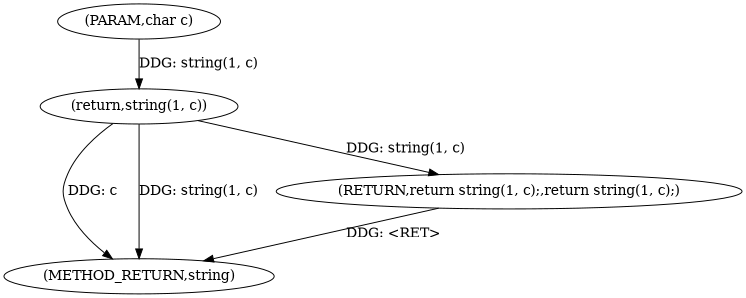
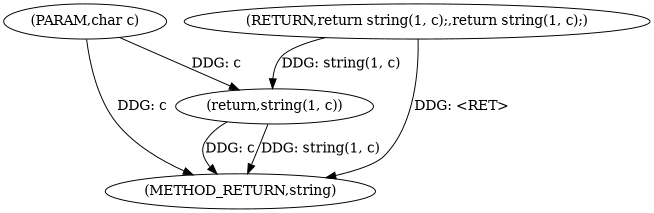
edge "(PARAM,char c)" -> "(return,string(1, c))": label "DDG: string(1, c)" -> "DDG: c"
edge "(PARAM,char c)" -> "(METHOD_RETURN,string)": added, label "DDG: c"
edge "(return,string(1, c))" -> "(RETURN,return string(1, c);,return string(1, c);)": reversed
